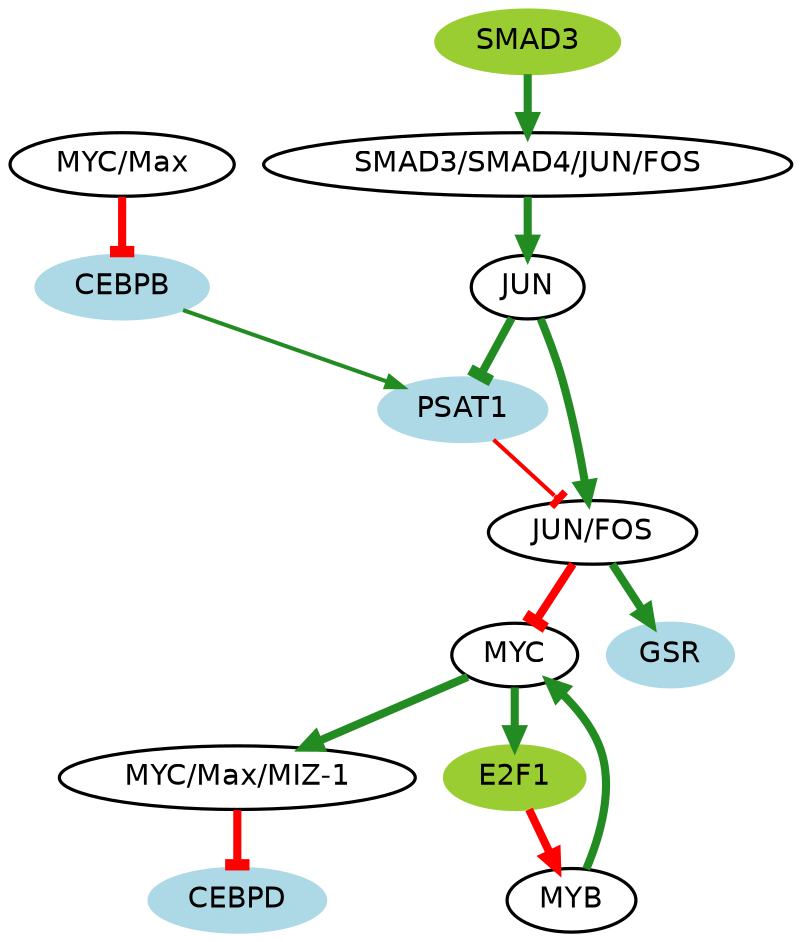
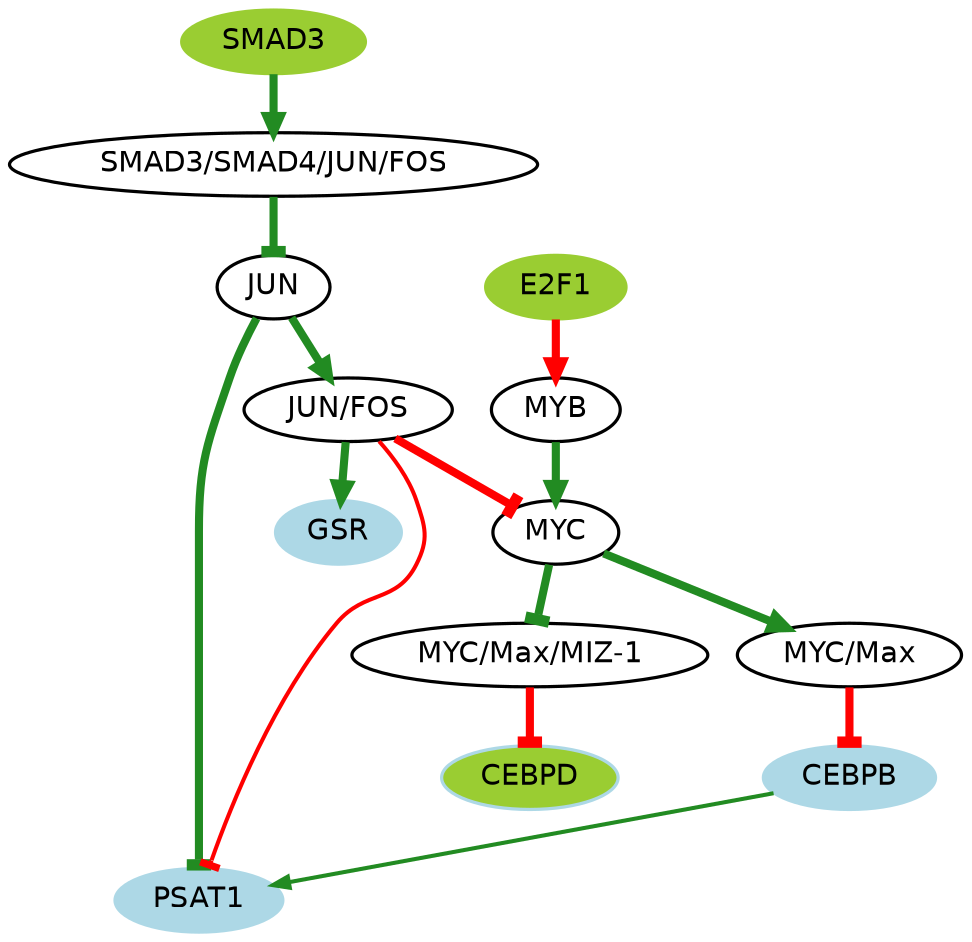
edge "SMAD3/SMAD4/JUN/FOS" -> "JUN": arrowhead normal -> tee
edge "PSAT1" -> "JUN/FOS": reversed
edge "MYC" -> "E2F1": now "MYC" -> "MYC/Max"
edge "MYC" -> "MYC/Max/MIZ-1": arrowhead normal -> tee
node "CEBPD": fillcolor lightblue -> olivedrab3
